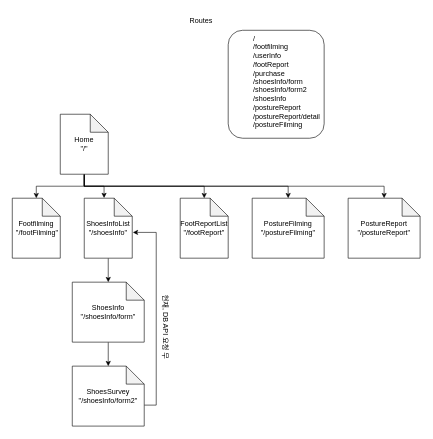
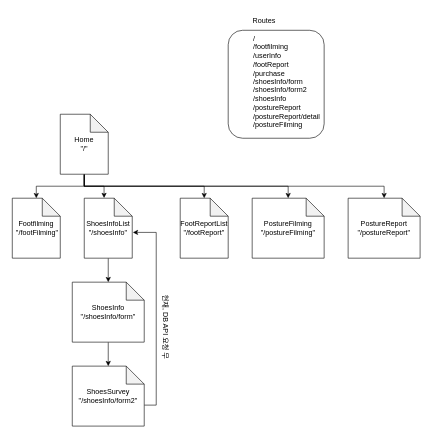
node "Routes": moved (201, 21) -> (264, 21)
